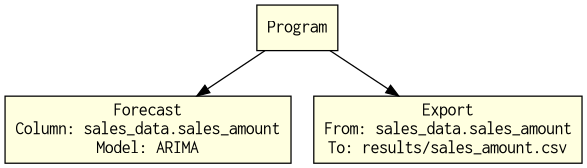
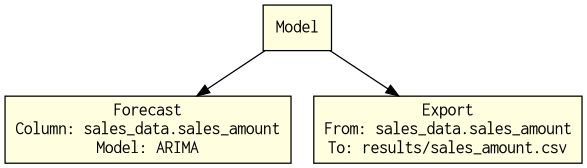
node "Program": label "Program" -> "Model"
